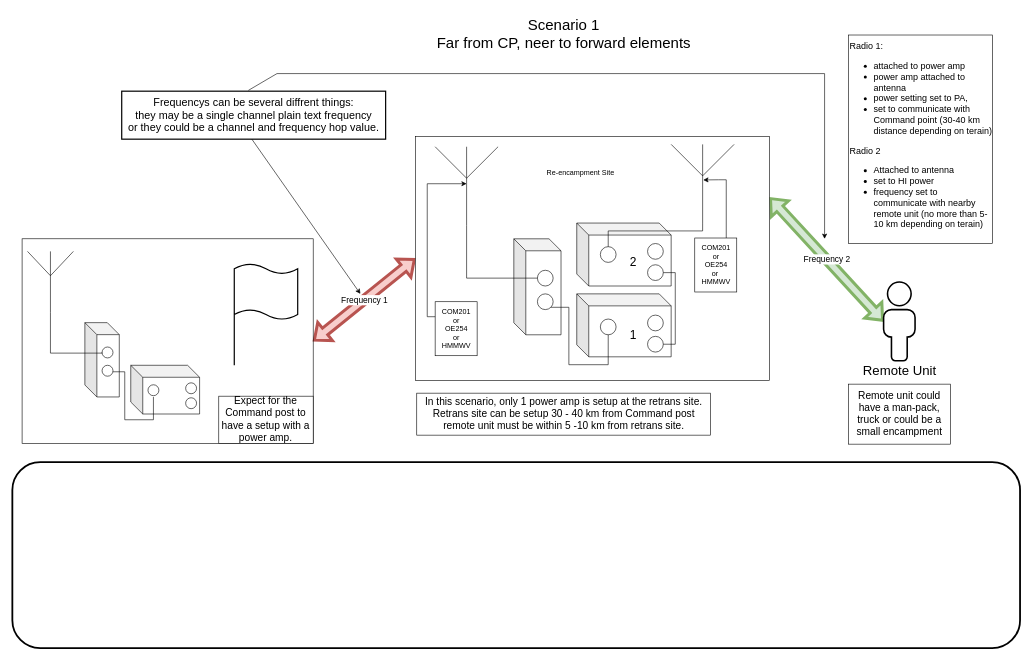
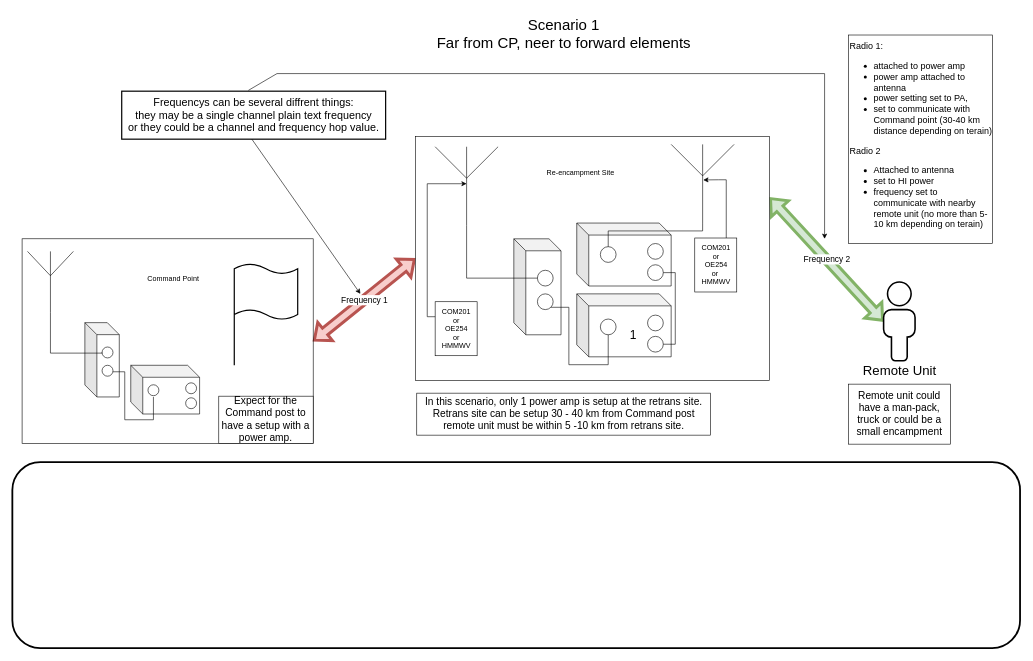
node "2": removed
node "Command Point": added
